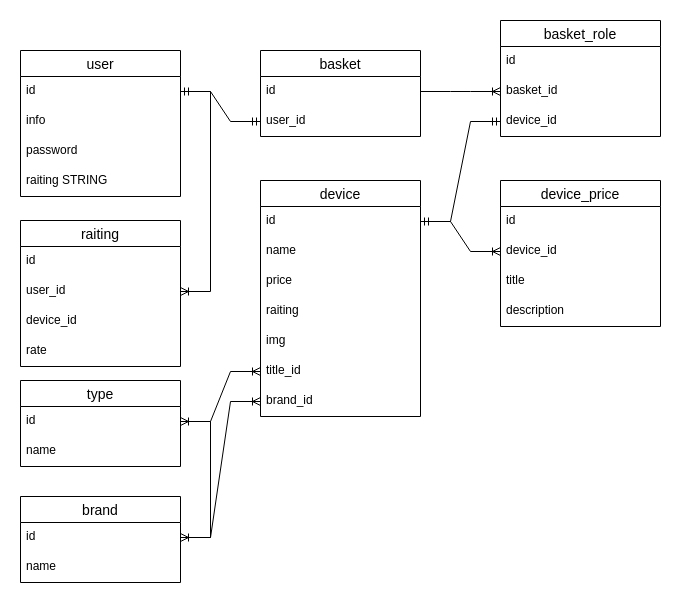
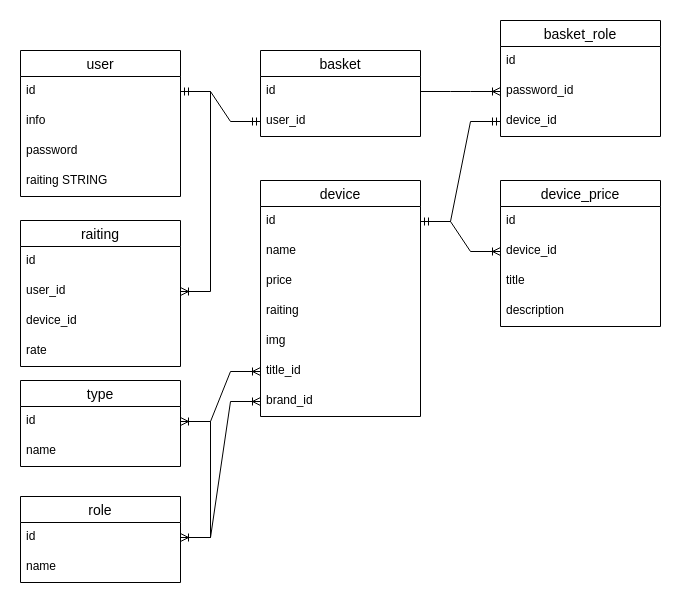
node "basket_id": label "basket_id" -> "password_id"
node "brand": label "brand" -> "role"
